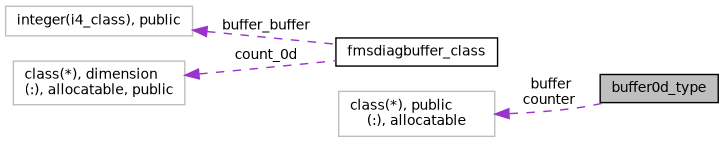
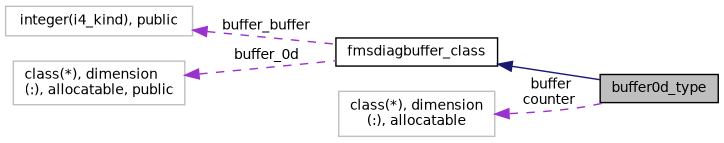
node "integer(i4_class), public": label "integer(i4_class), public" -> "integer(i4_kind), public"
edge "fmsdiagbuffer_class" -> "class(*), dimension (:), allocatable, public": label " count_0d" -> " buffer_0d"
edge "buffer0d_type" -> "fmsdiagbuffer_class": added
node "class(*), public (:), allocatable": label "class(*), public (:), allocatable" -> "class(*), dimension (:), allocatable"
